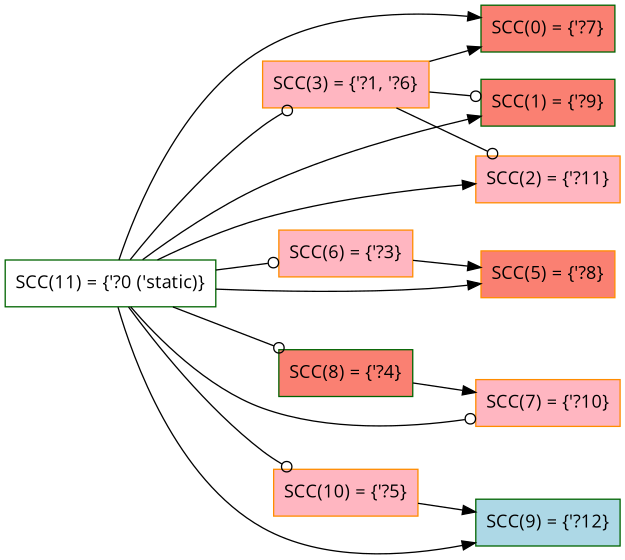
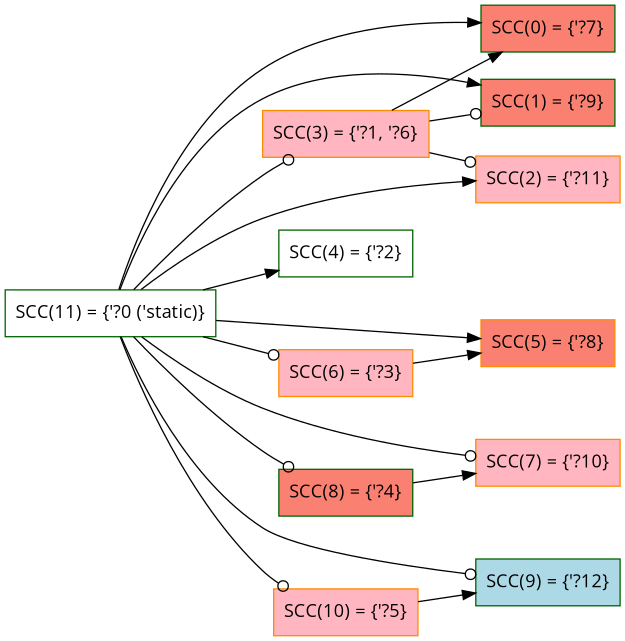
node "SCC(4) = {'?2}": added
edge "SCC(11) = {'?0 ('static)}" -> "SCC(9) = {'?12}": arrowhead normal -> odot
